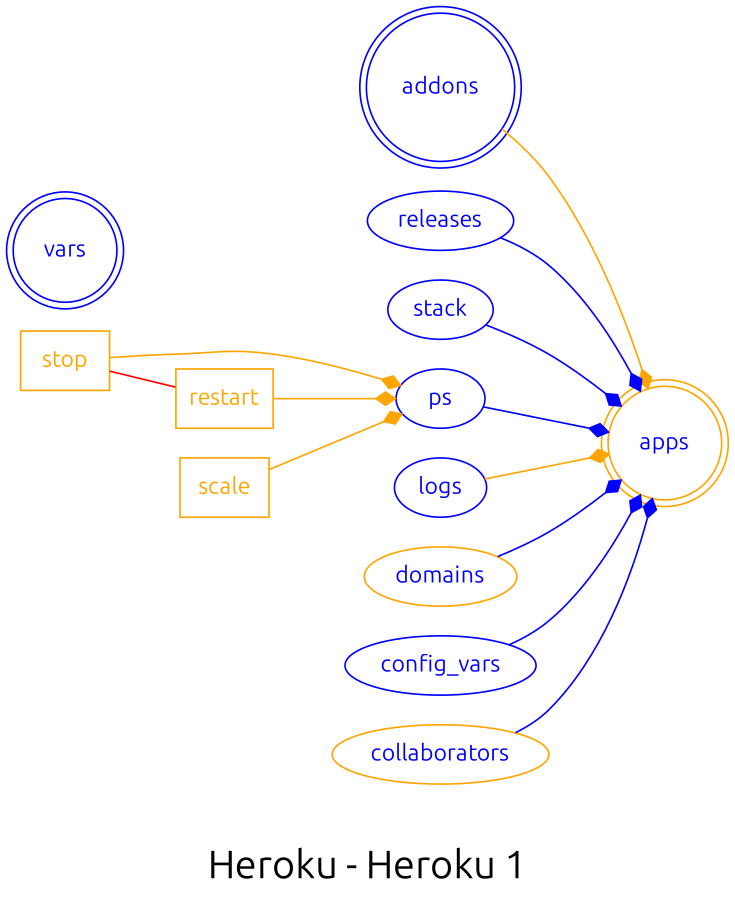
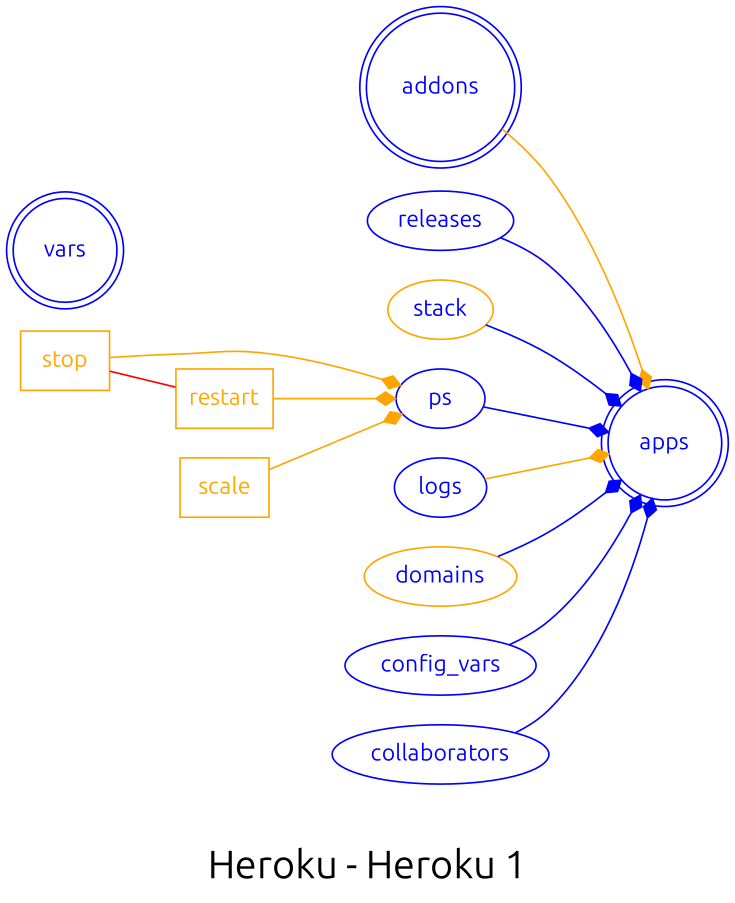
node "stack": color blue -> orange
node "apps": color orange -> blue
node "collaborators": color orange -> blue
